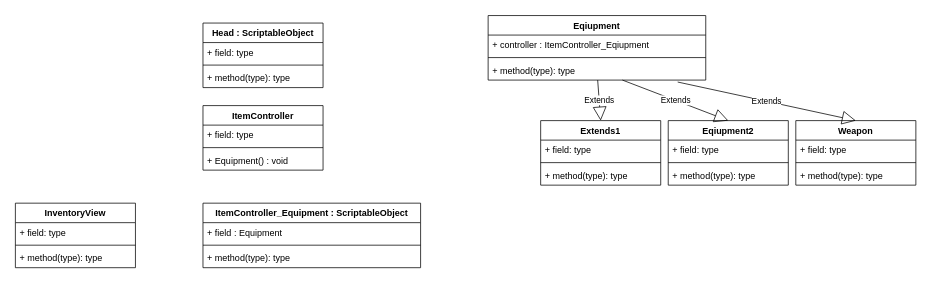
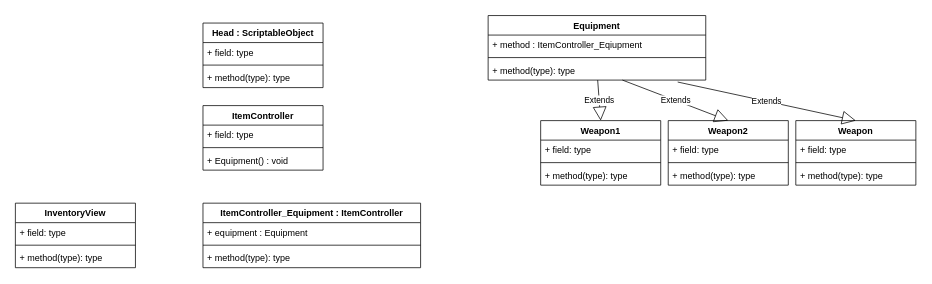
node "Eqiupment": label "Eqiupment" -> "Equipment"
node "+ controller : ItemController_Eqiupment": label "+ controller : ItemController_Eqiupment" -> "+ method : ItemController_Eqiupment"
node "Extends1": label "Extends1" -> "Weapon1"
node "Eqiupment2": label "Eqiupment2" -> "Weapon2"
node "ItemController_Equipment : ScriptableObject": label "ItemController_Equipment : ScriptableObject" -> "ItemController_Equipment : ItemController"
node "+ field : Equipment": label "+ field : Equipment" -> "+ equipment : Equipment"
